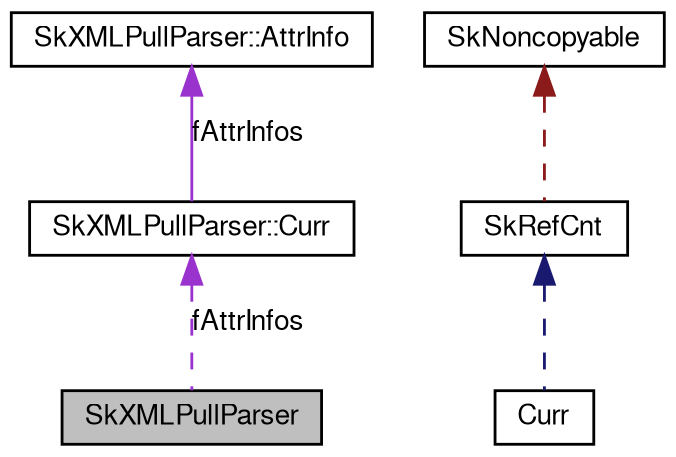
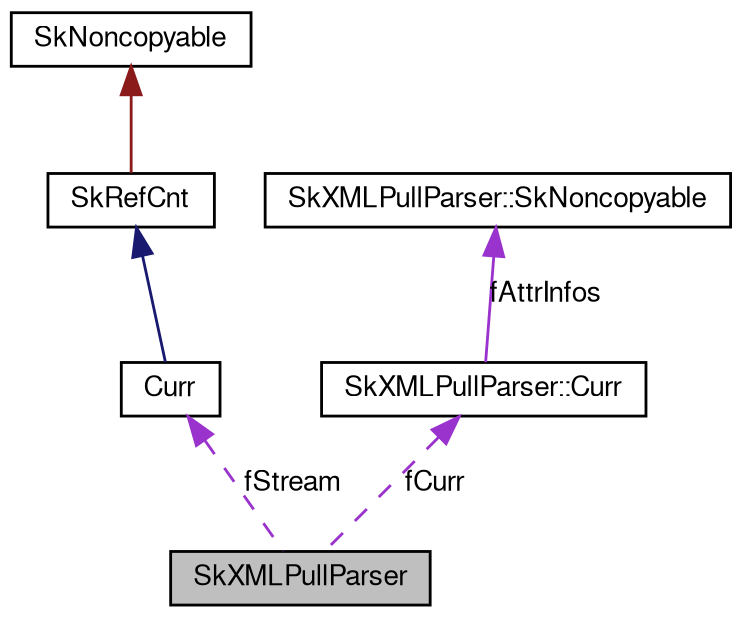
node "SkXMLPullParser::AttrInfo": label "SkXMLPullParser::AttrInfo" -> "SkXMLPullParser::SkNoncopyable"
edge "SkRefCnt" -> "SkNoncopyable": style dashed -> solid
edge "SkXMLPullParser" -> "SkXMLPullParser::Curr": label "fAttrInfos" -> "fCurr"
edge "Curr" -> "SkRefCnt": style dashed -> solid
edge "SkXMLPullParser" -> "Curr": added, label "fStream"
